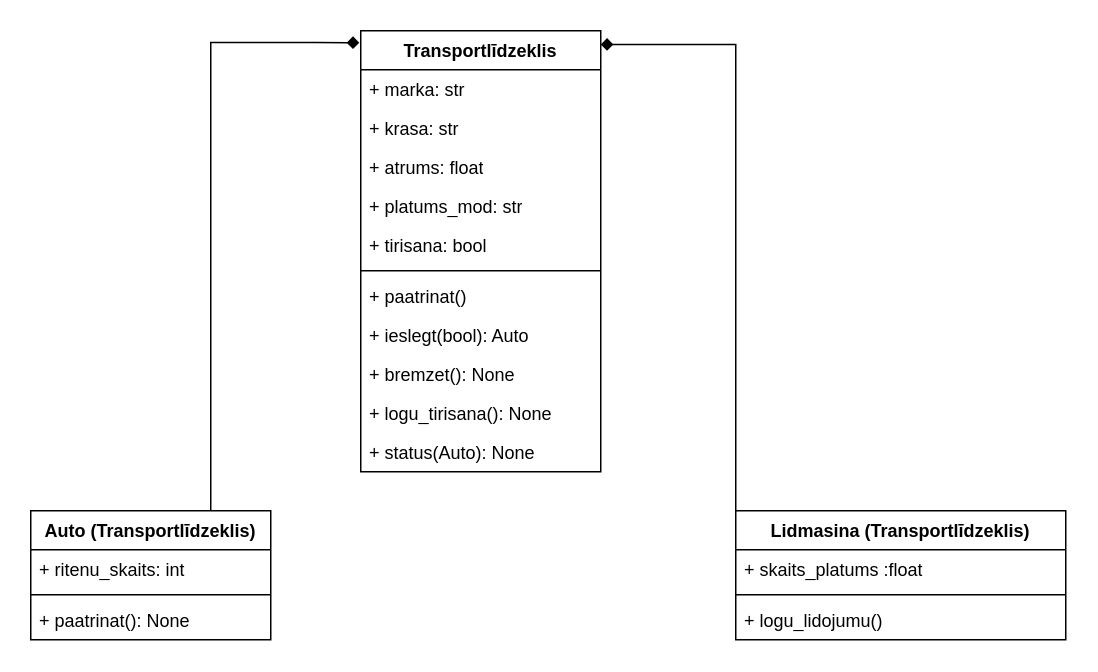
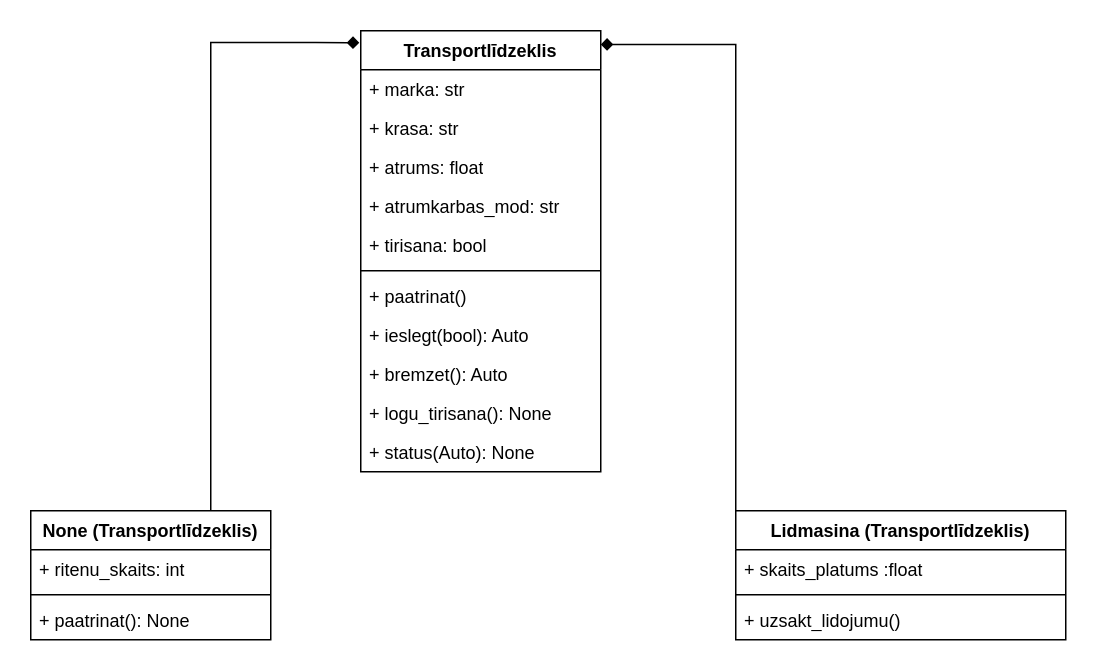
node "+ platums_mod: str": label "+ platums_mod: str" -> "+ atrumkarbas_mod: str"
node "+ bremzet(): None": label "+ bremzet(): None" -> "+ bremzet(): Auto"
node "Auto (Transportlīdzeklis)": label "Auto (Transportlīdzeklis)" -> "None (Transportlīdzeklis)"
node "+ logu_lidojumu()": label "+ logu_lidojumu()" -> "+ uzsakt_lidojumu()"
